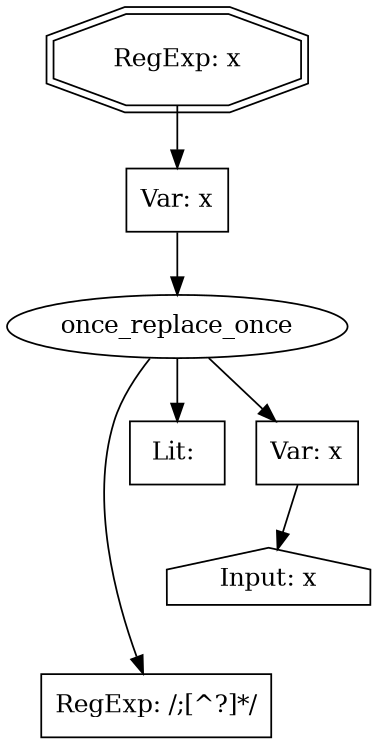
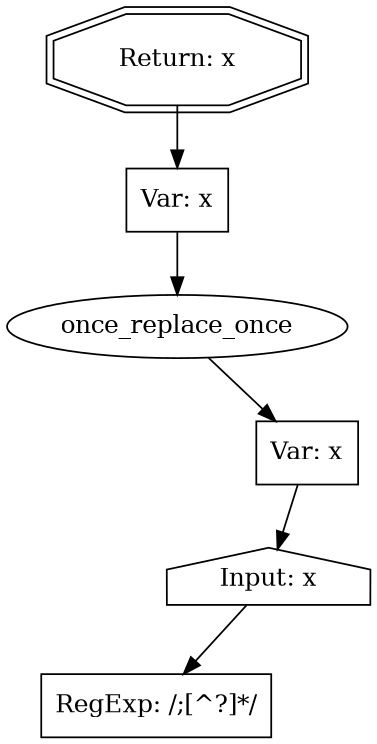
node "RegExp: x": label "RegExp: x" -> "Return: x"
node "Lit:": removed
edge "once_replace_once" -> "RegExp: /;[^?]*/": now "Input: x" -> "RegExp: /;[^?]*/"
